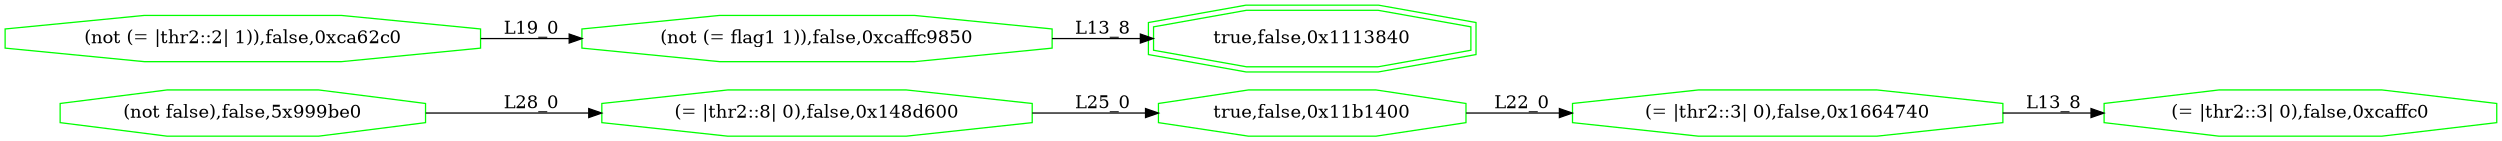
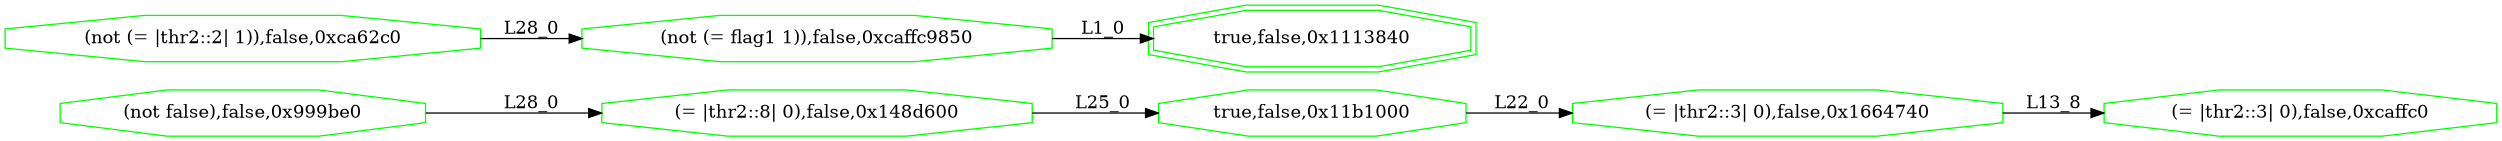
edge "(not (= |thr2::2| 1)),false,0xca62c0" -> "(not (= flag1 1)),false,0xcaffc9850": label "L19_0" -> "L28_0"
edge "(not (= flag1 1)),false,0xcaffc9850" -> "true,false,0x1113840": label "L13_8" -> "L1_0"
node "(not false),false,5x999be0": label "(not false),false,5x999be0" -> "(not false),false,0x999be0"
node "true,false,0x11b1400": label "true,false,0x11b1400" -> "true,false,0x11b1000"
